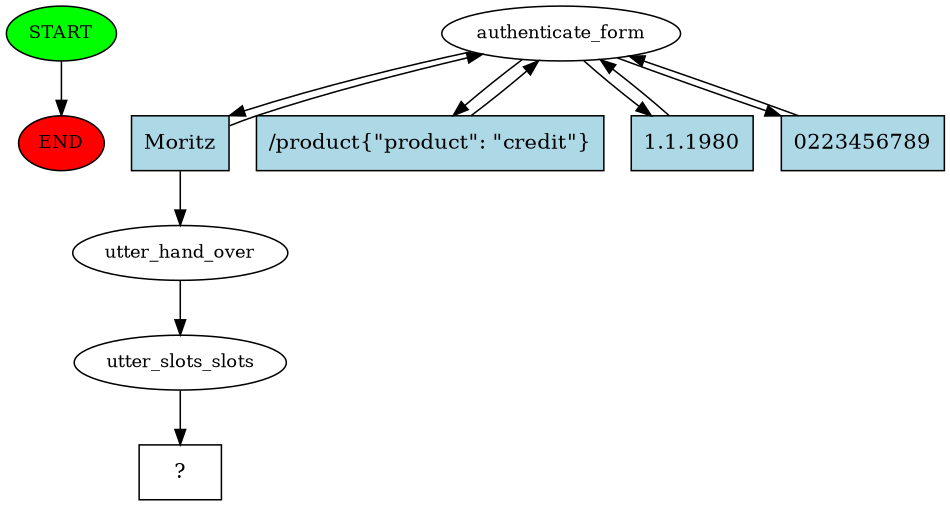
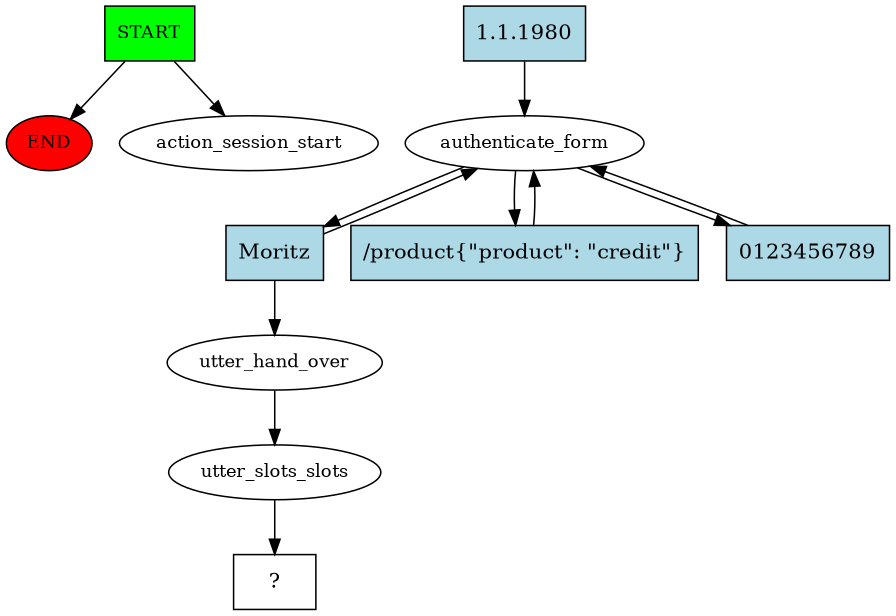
node "START": shape ellipse -> box
edge "authenticate_form" -> "1.1.1980": removed
node "action_session_start": added
node "0223456789": label "0223456789" -> "0123456789"
